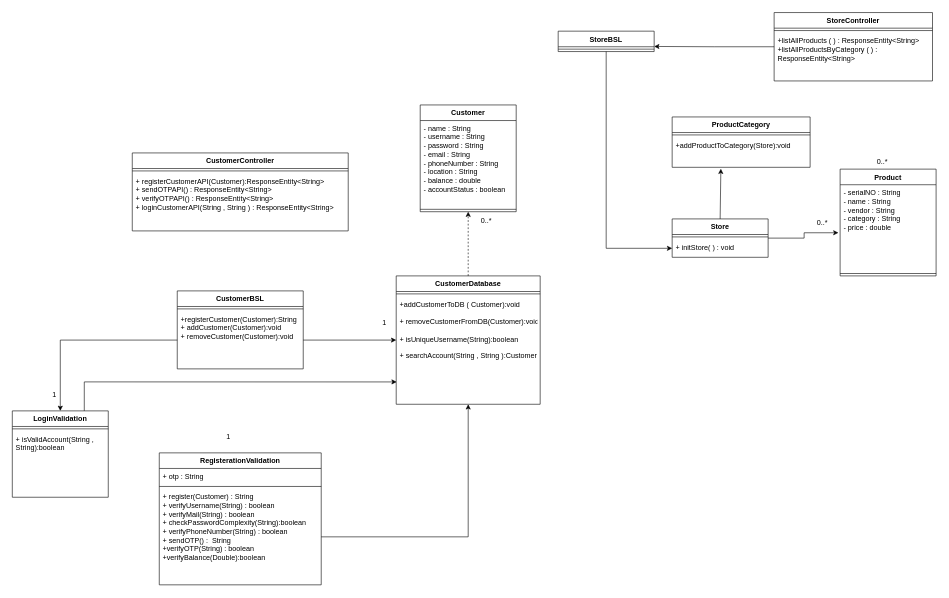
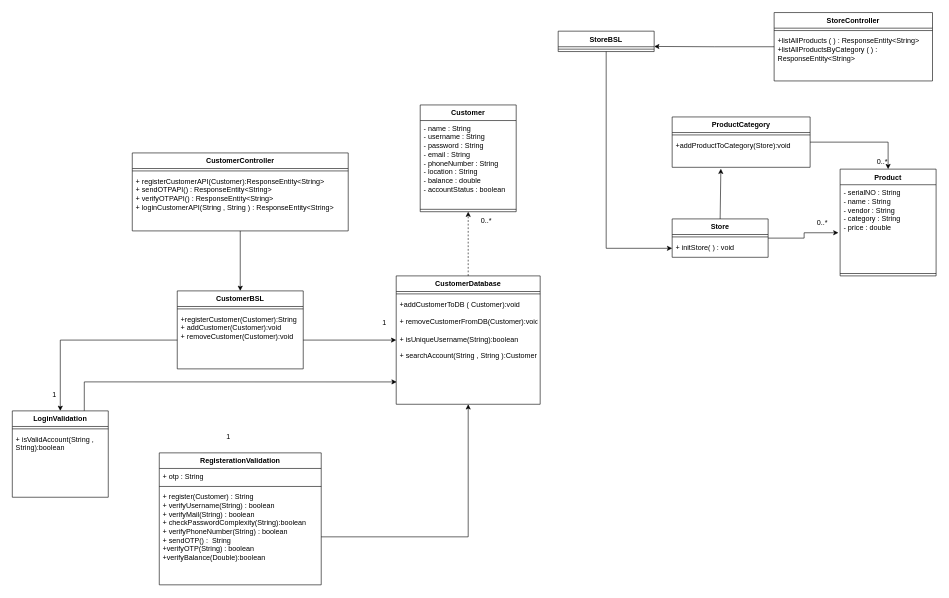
edge "ProductCategory" -> "Product": added
edge "CustomerController" -> "CustomerBSL": added
